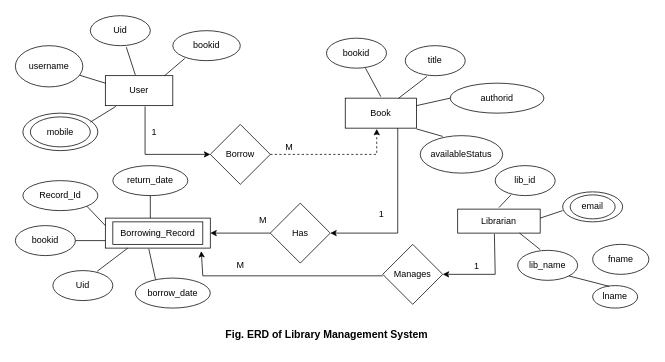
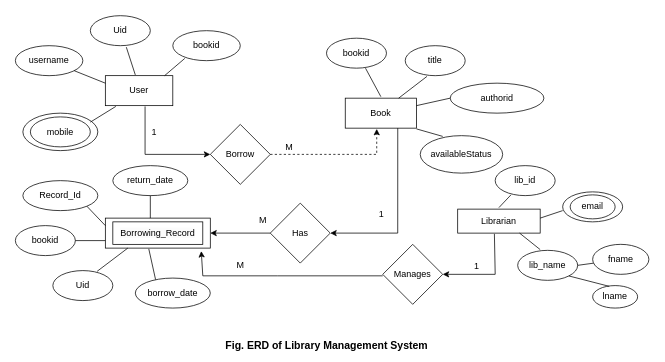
node "username": size 68x41 -> 68x30
edge "fname" -- "lib_name": added
node "Fig. ERD of Library Management System": moved (327, 334) -> (327, 345)
